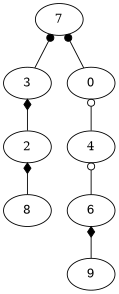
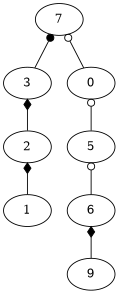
edge "0" -> "7": arrowhead dot -> odot
node "4": label "4" -> "5"
node "8": label "8" -> "1"
